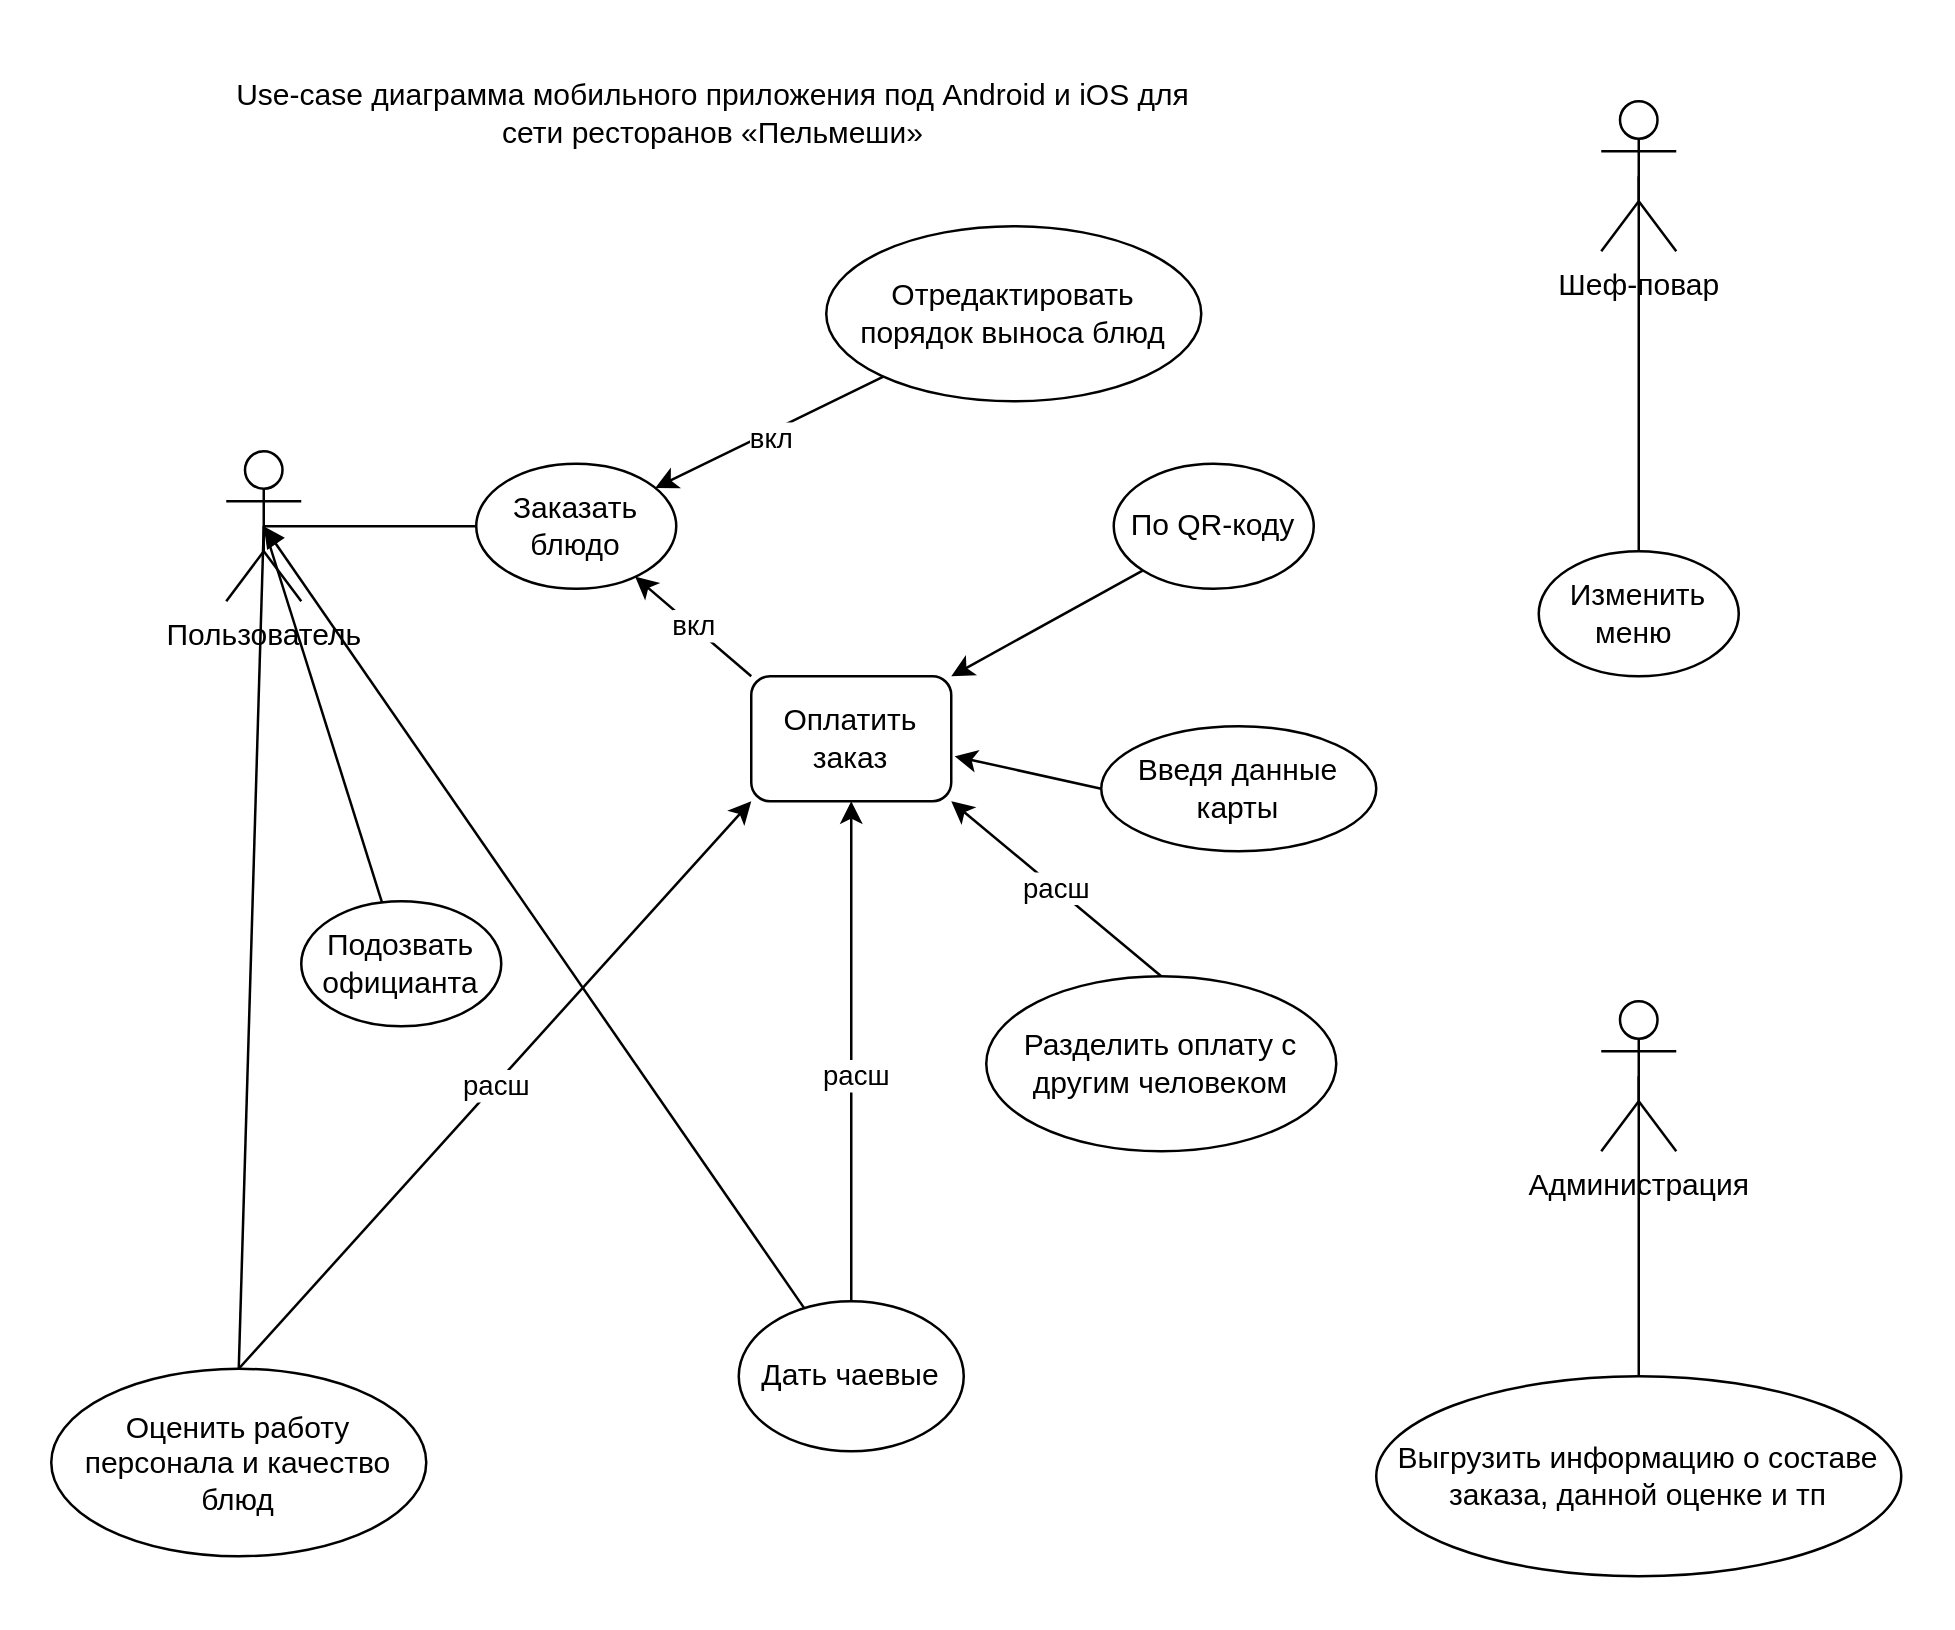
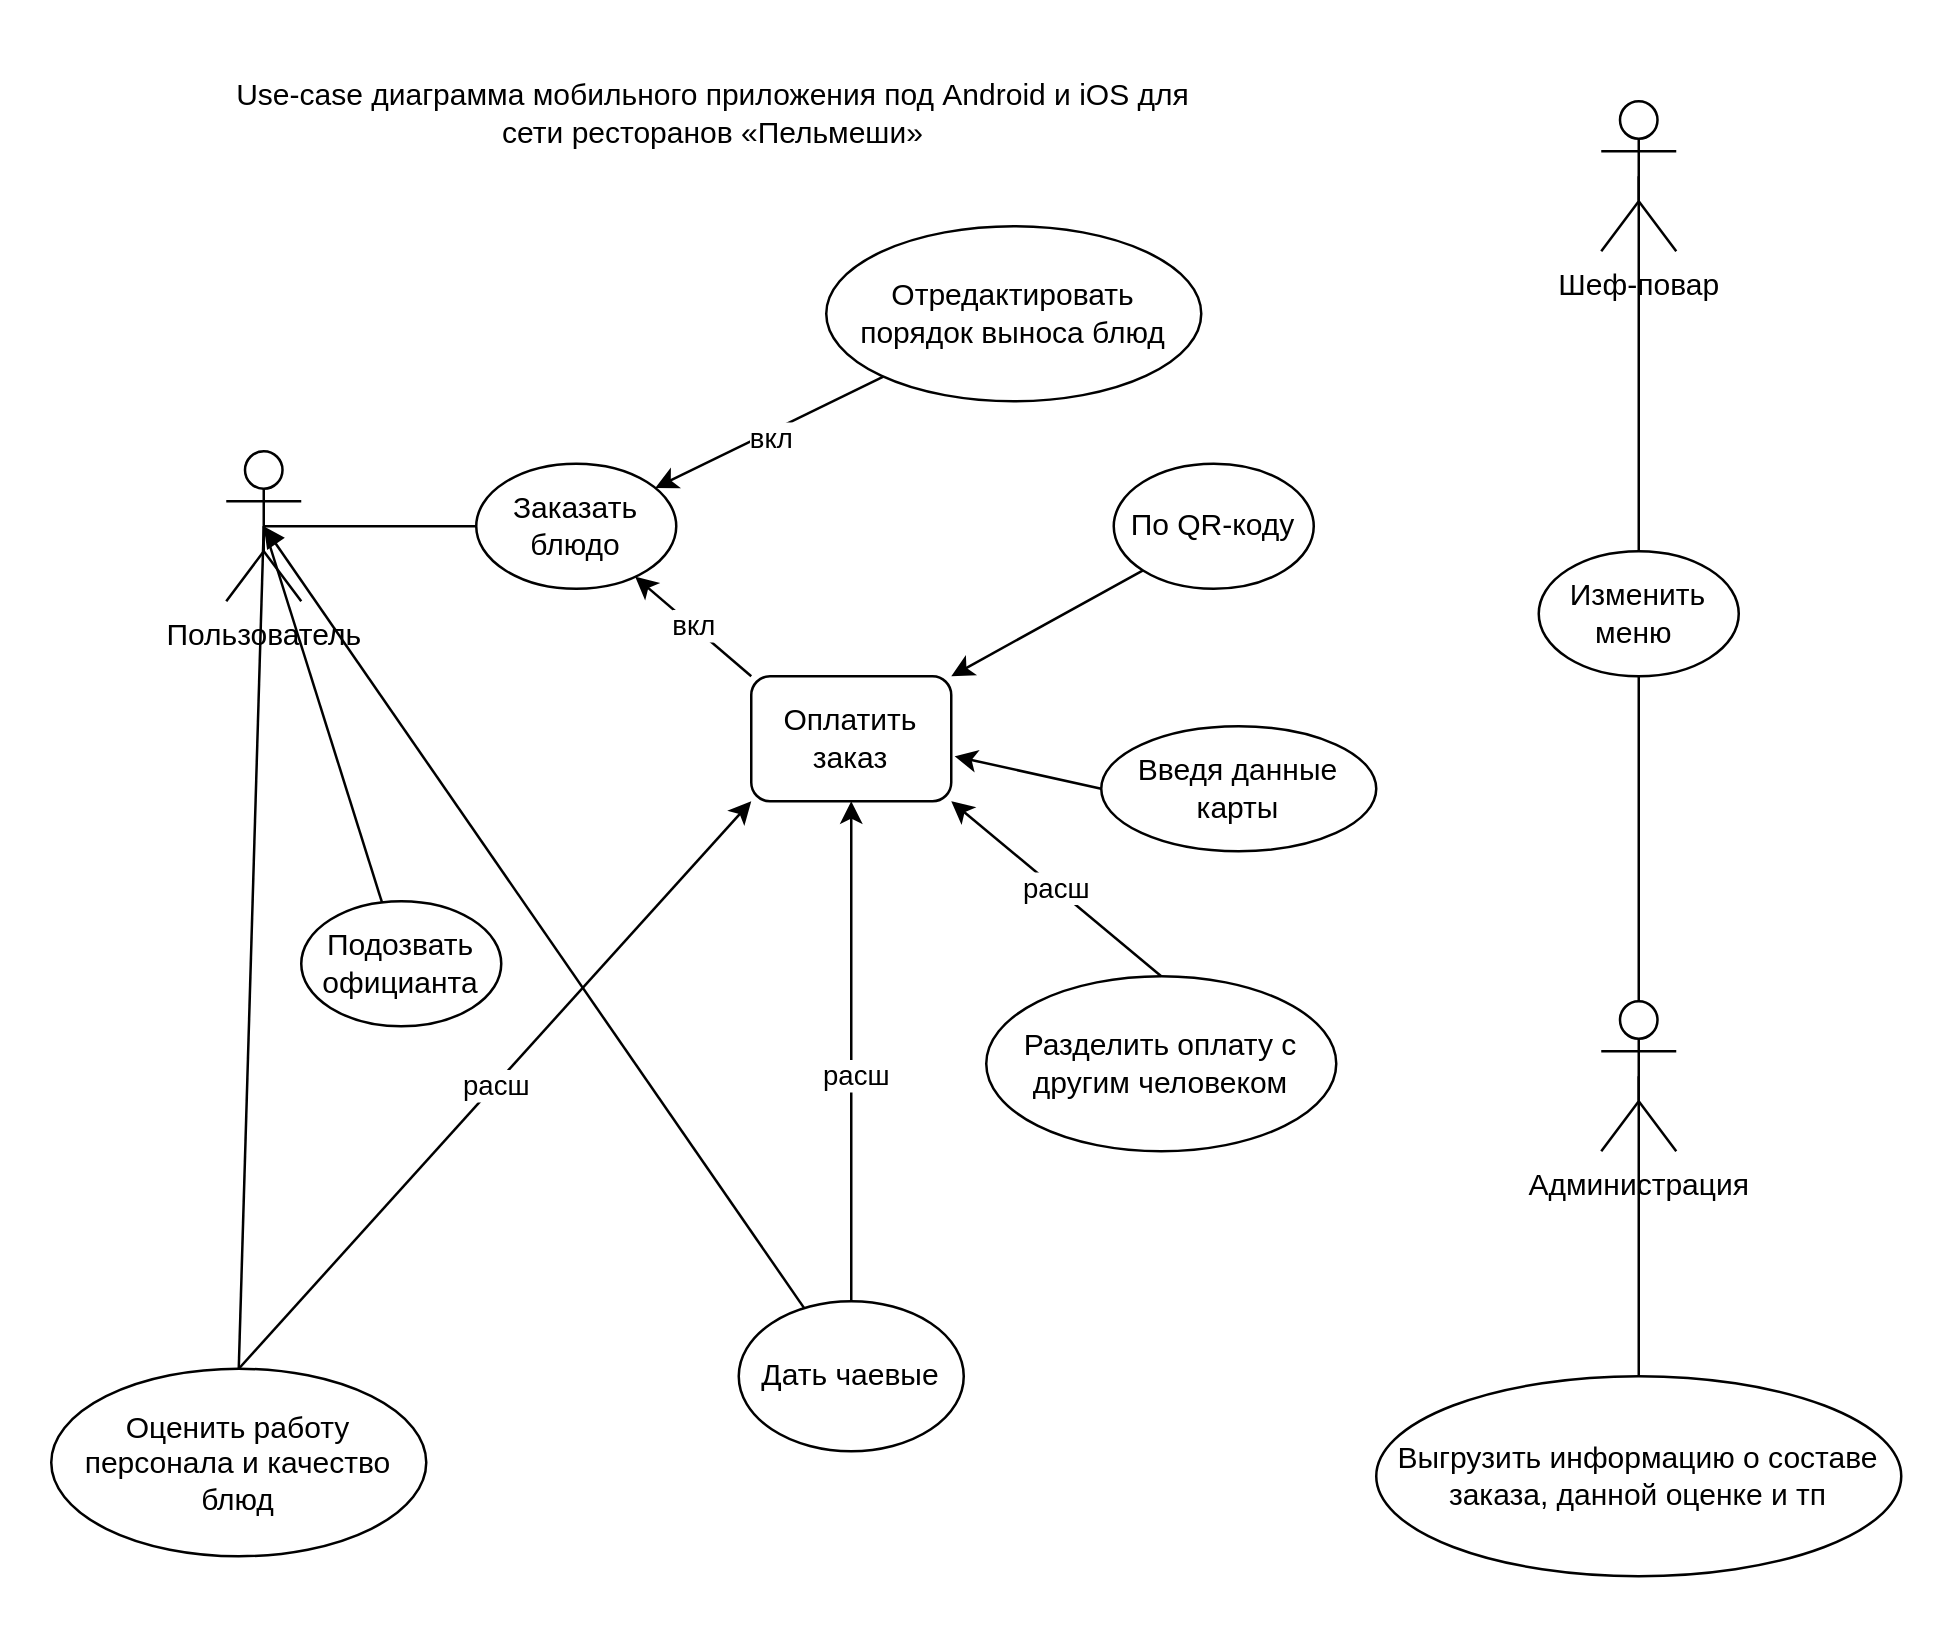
edge "Изменить меню" -- "Администрация": added
